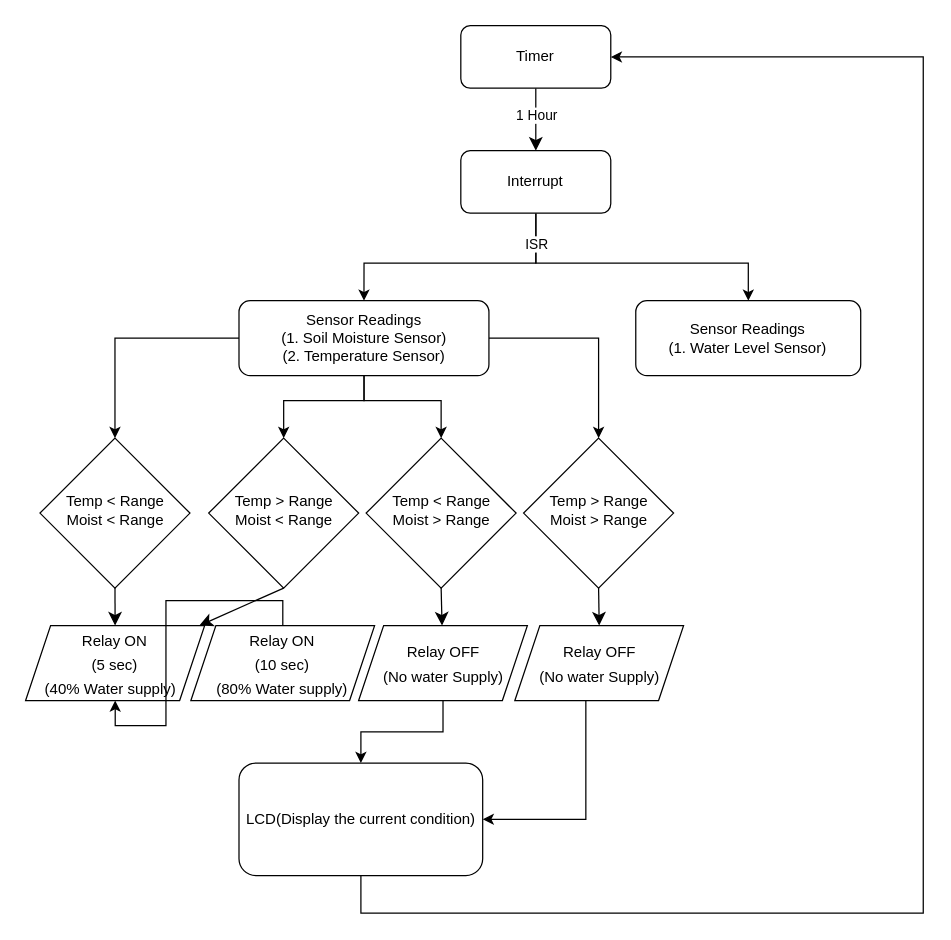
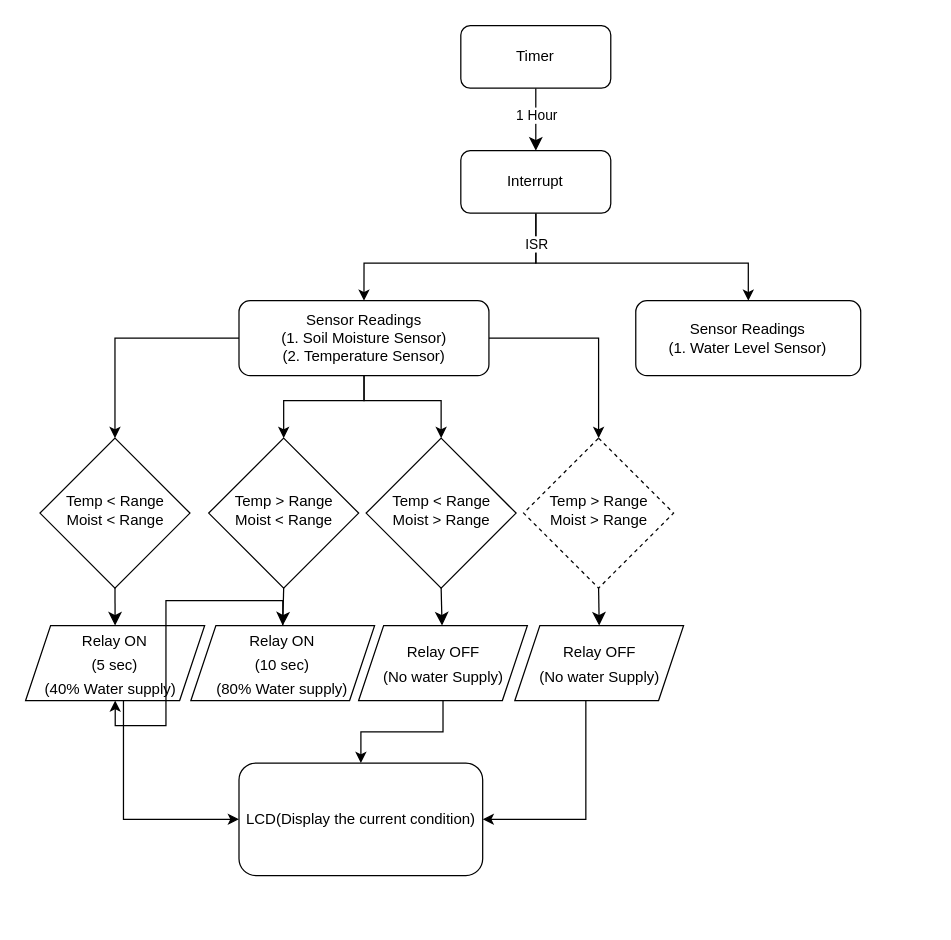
node "Temp > RangeMoist > Range": style solid -> dashed
edge "Temp > RangeMoist < Range" -> "Relay ON (5 sec) (40% Water supply)": now "Temp > RangeMoist < Range" -> "Relay ON (10 sec) (80% Water supply)"
edge "LCD(Display the current condition)" -> "Timer": removed
edge "Relay ON (5 sec) (40% Water supply)" -> "LCD(Display the current condition)": added
